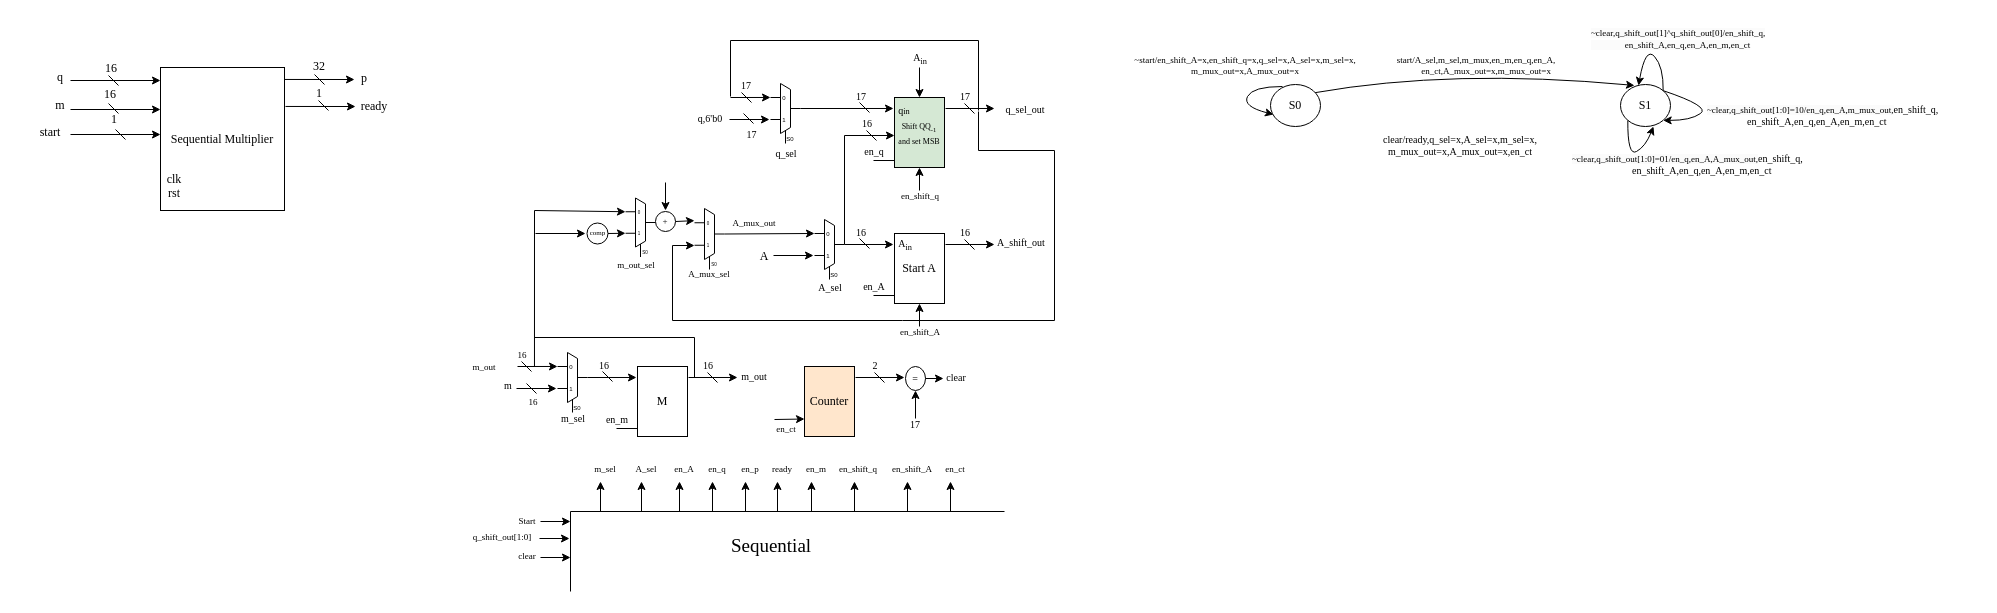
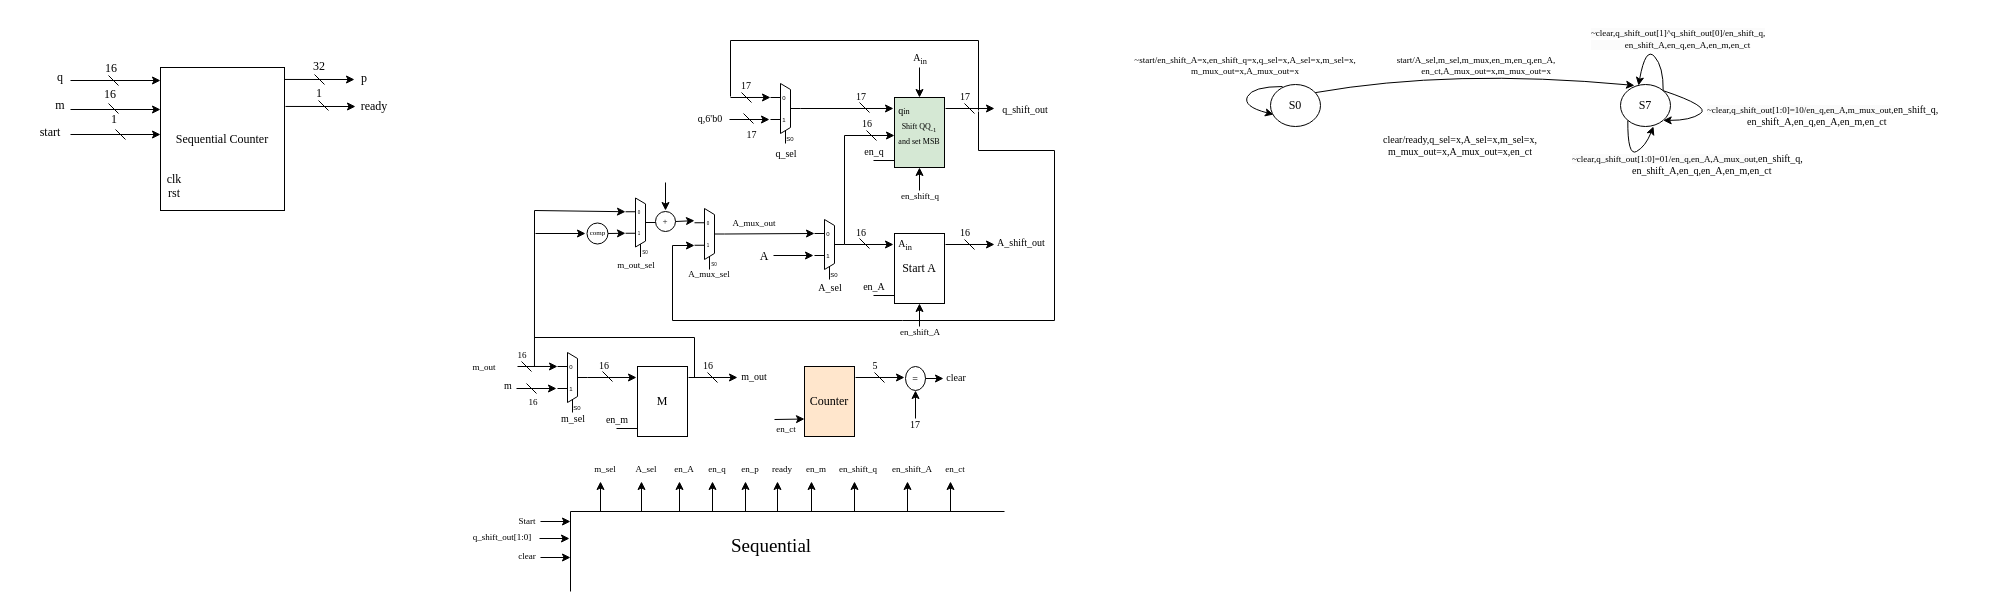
node "S1": label "S1" -> "S7"
node "q_sel_out": label "q_sel_out" -> "q_shift_out"
node "Sequential Multiplier": label "Sequential Multiplier" -> "Sequential Counter"
node "2": label "2" -> "5"
